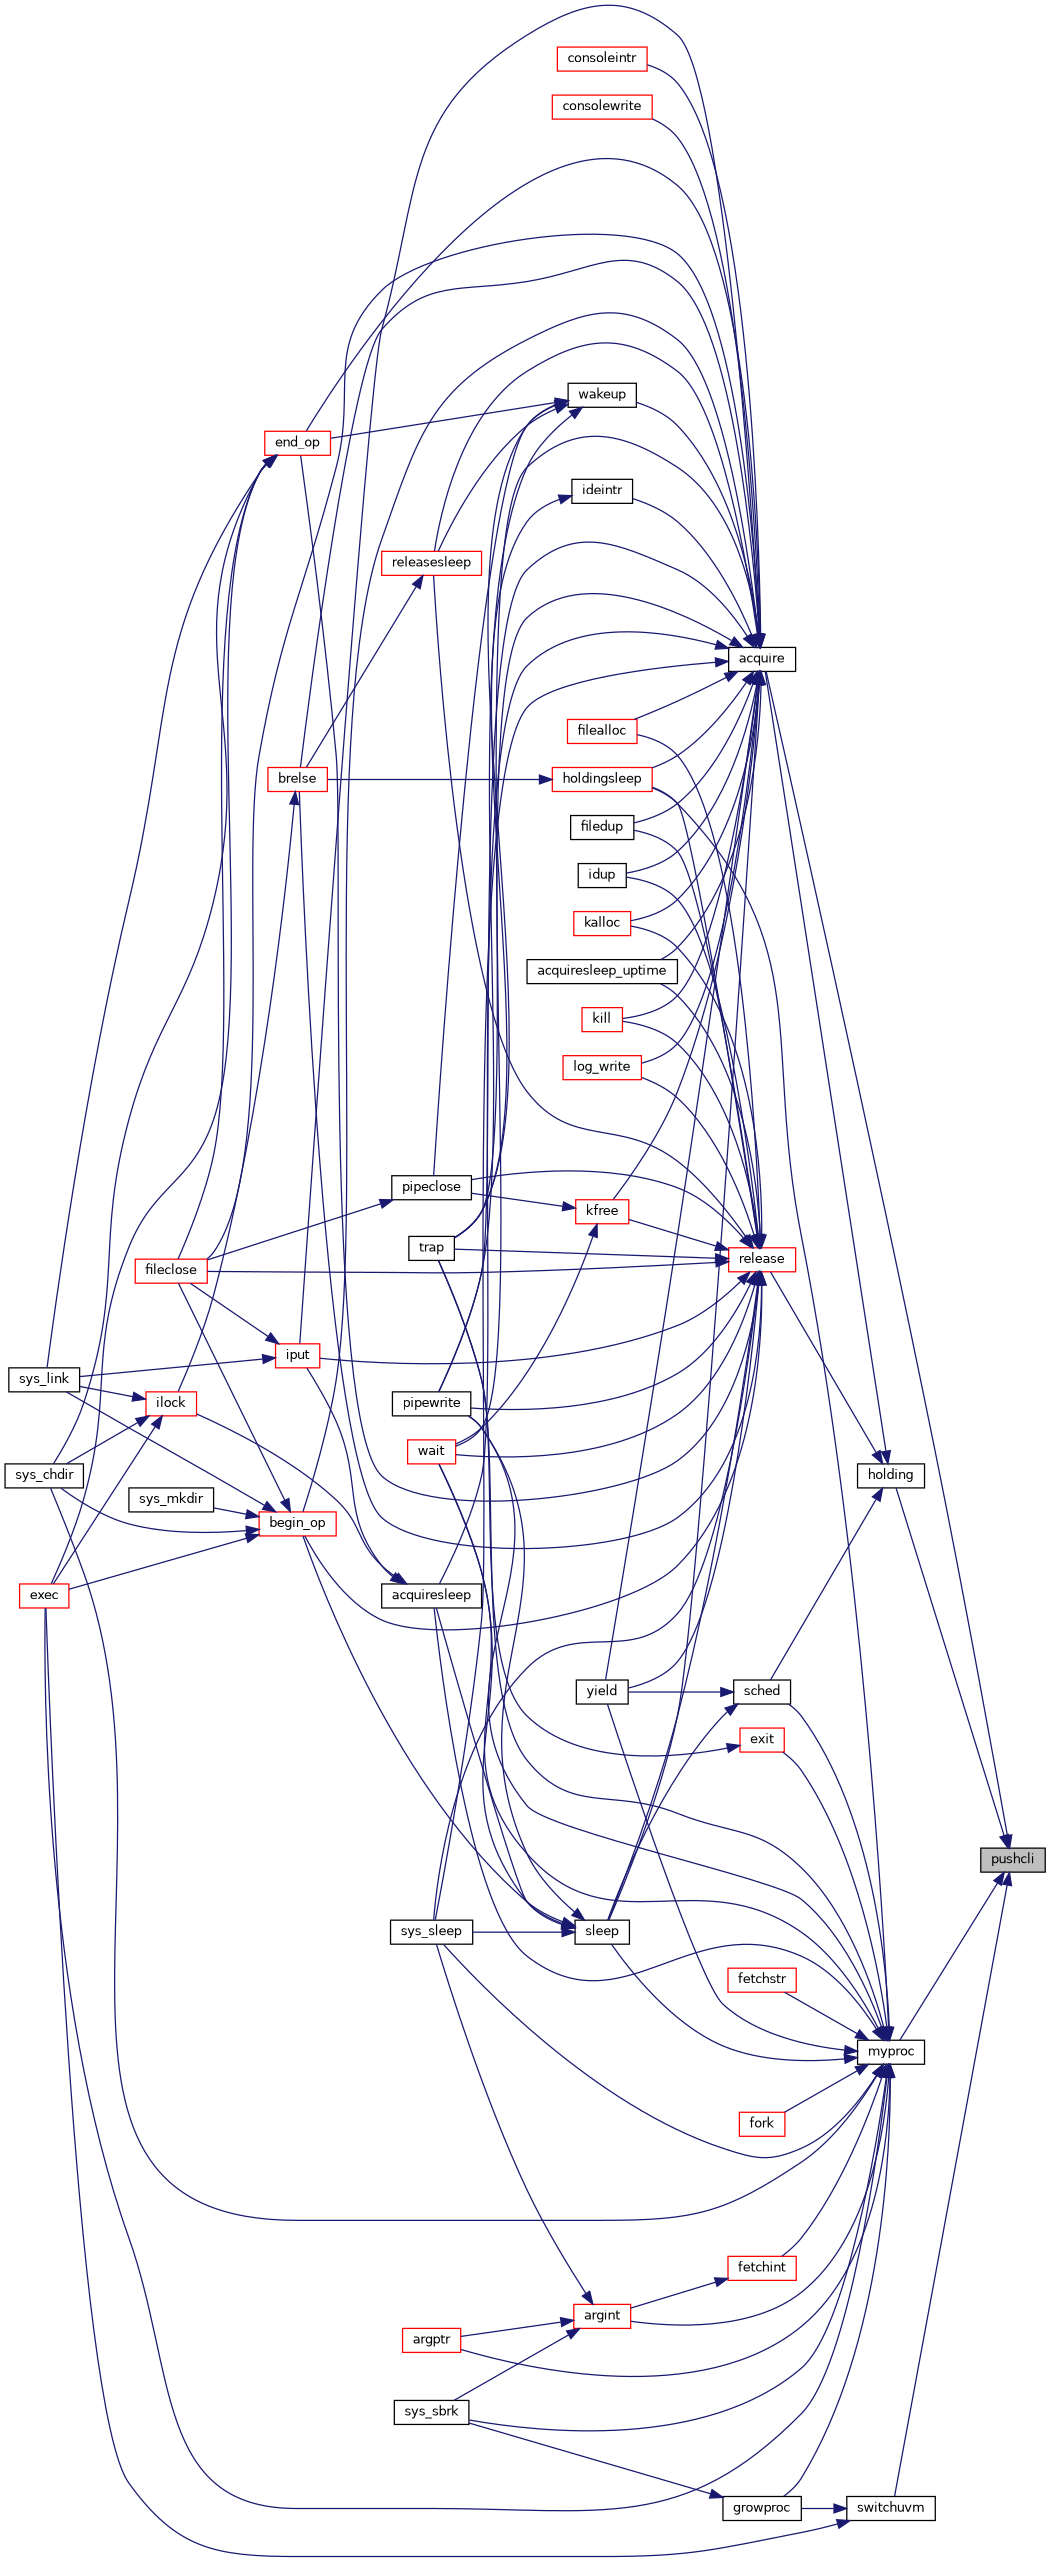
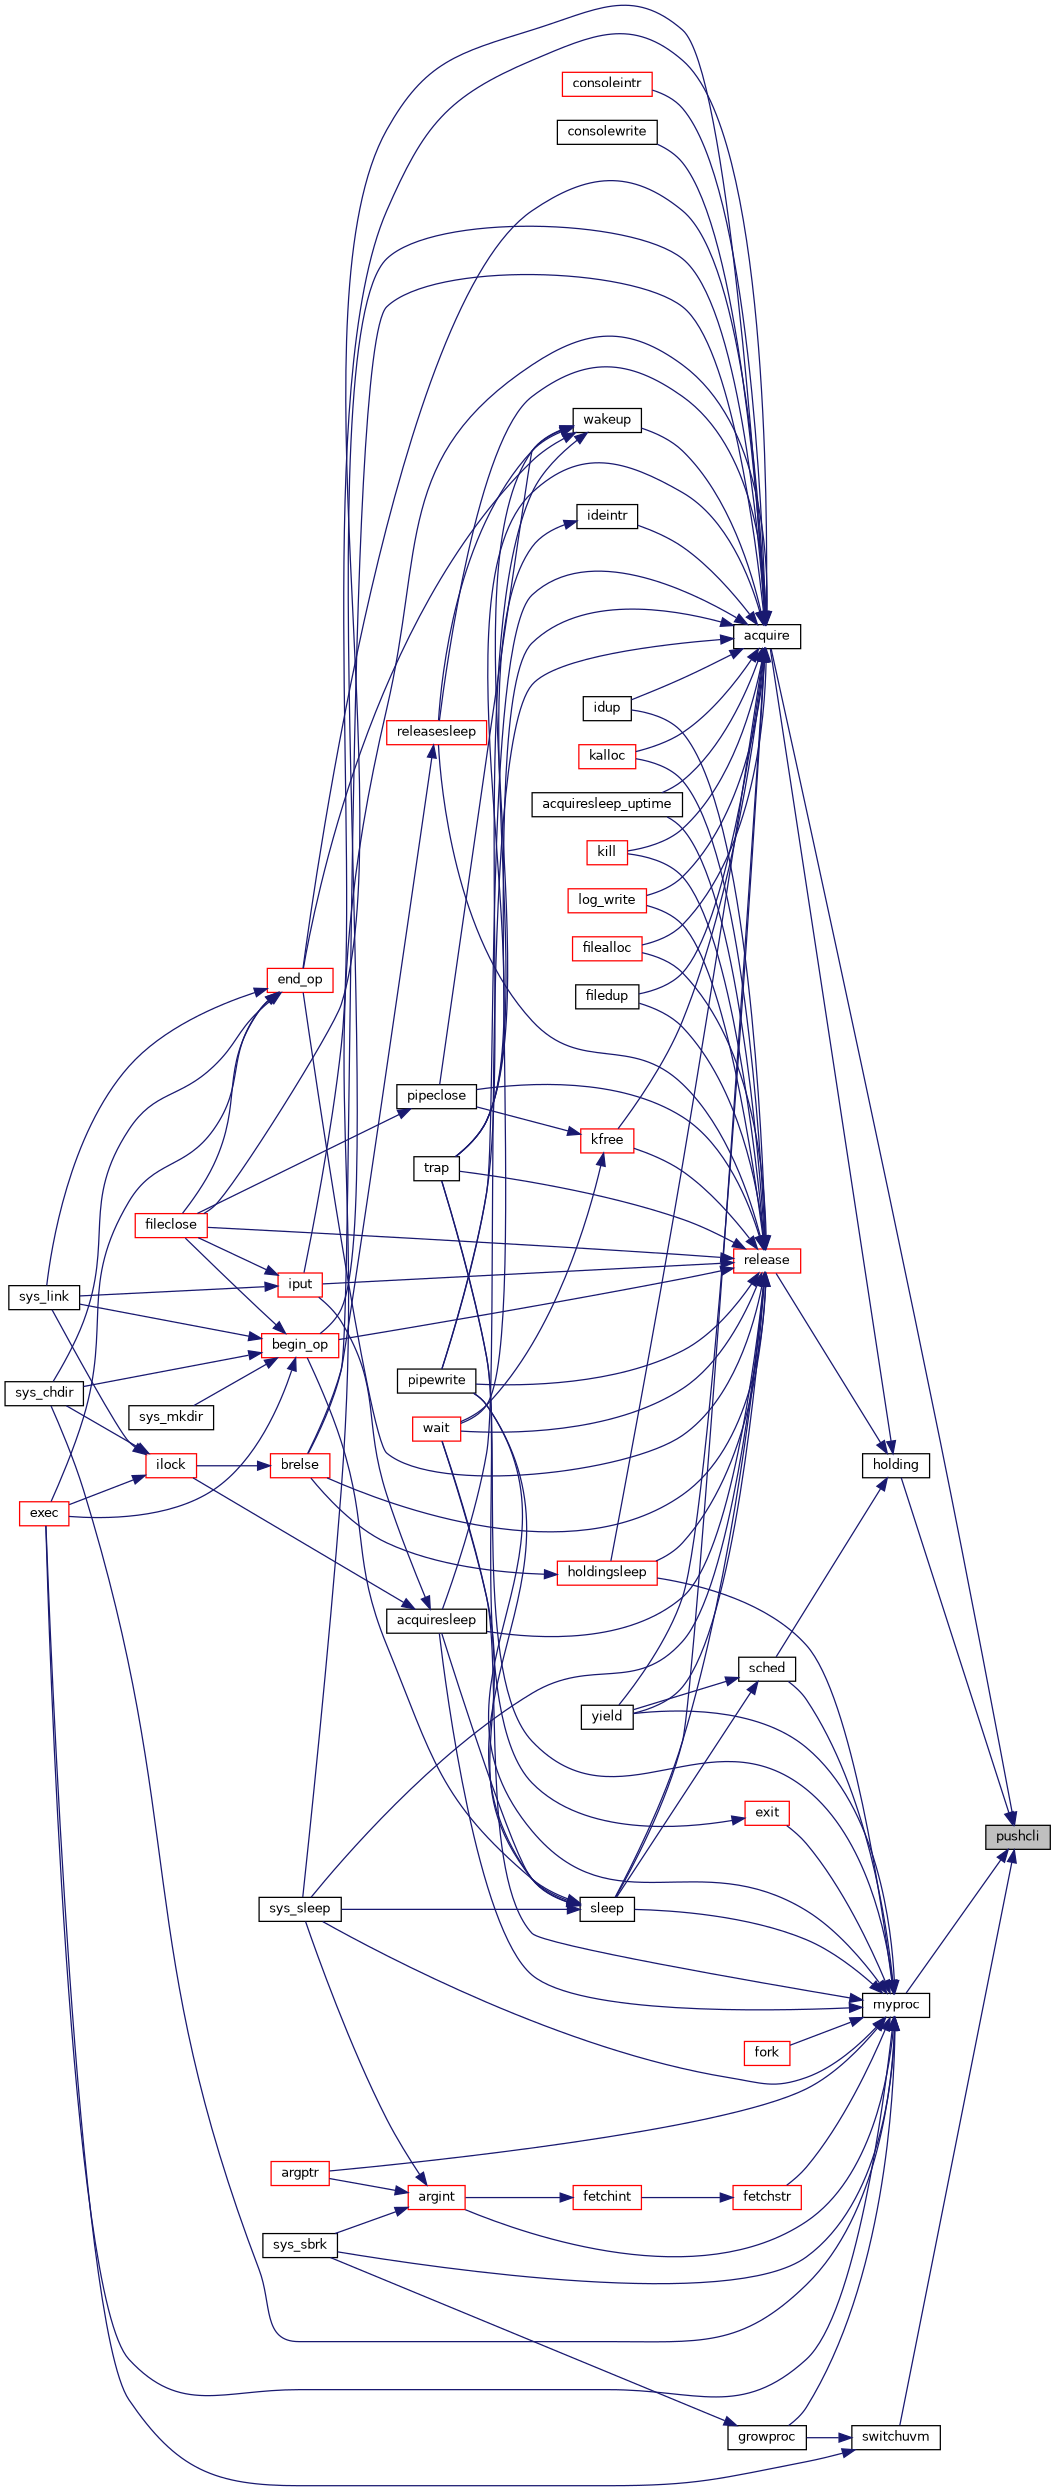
node "consolewrite": color red -> black
edge "acquiresleep" -> "release": added
edge "fetchint" -> "myproc": now "fetchint" -> "fetchstr"
